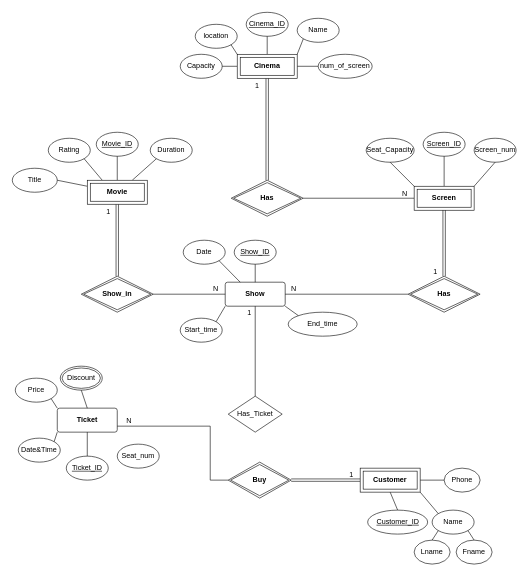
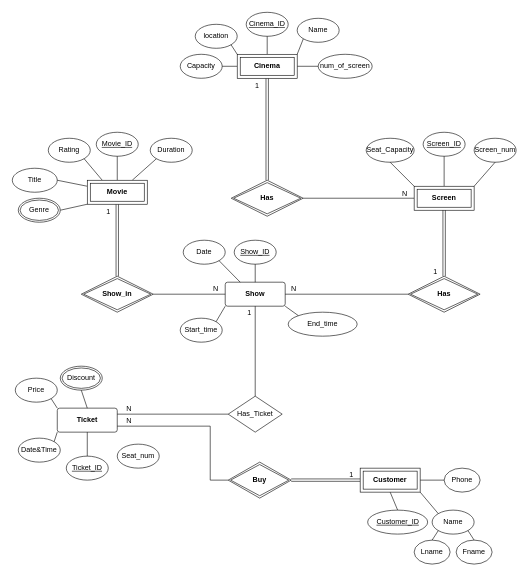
edge "Movie" -- "Genre": added
node "Genre": added
edge "Has_Ticket" -- "Ticket": added, label "N"
